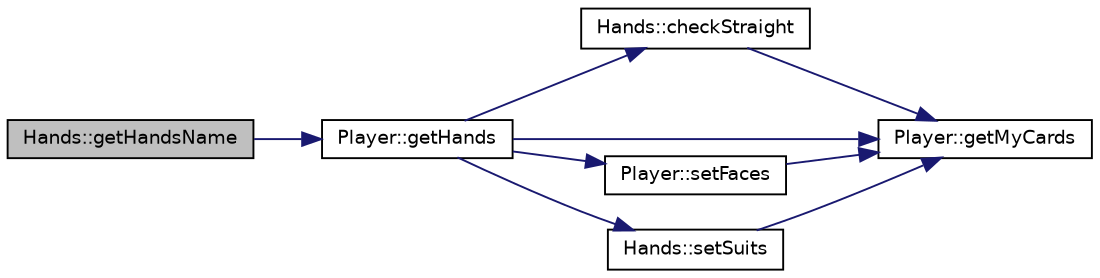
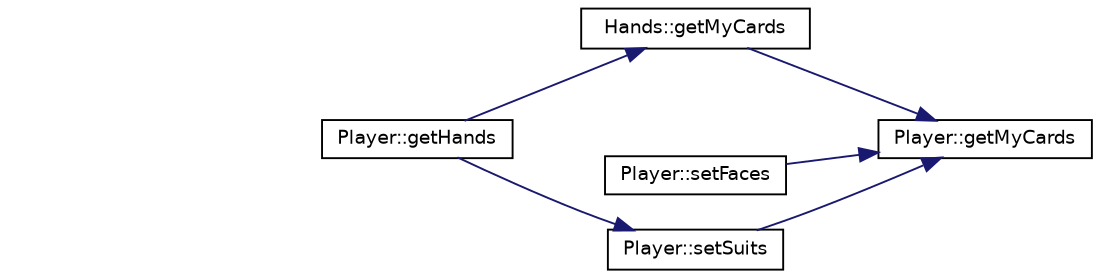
node "Hands::checkStraight": label "Hands::checkStraight" -> "Hands::getMyCards"
node "Hands::getHandsName": removed
edge "Player::getHands" -> "Player::getMyCards": removed
edge "Player::getHands" -> "Player::setFaces": removed
node "Hands::setSuits": label "Hands::setSuits" -> "Player::setSuits"
